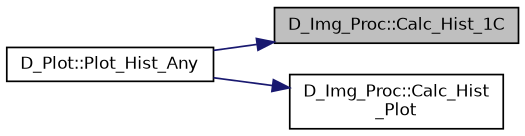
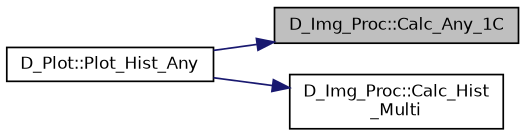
node "D_Img_Proc::Calc_Hist_1C": label "D_Img_Proc::Calc_Hist_1C" -> "D_Img_Proc::Calc_Any_1C"
node "D_Img_Proc::Calc_Hist _Plot": label "D_Img_Proc::Calc_Hist _Plot" -> "D_Img_Proc::Calc_Hist _Multi"
